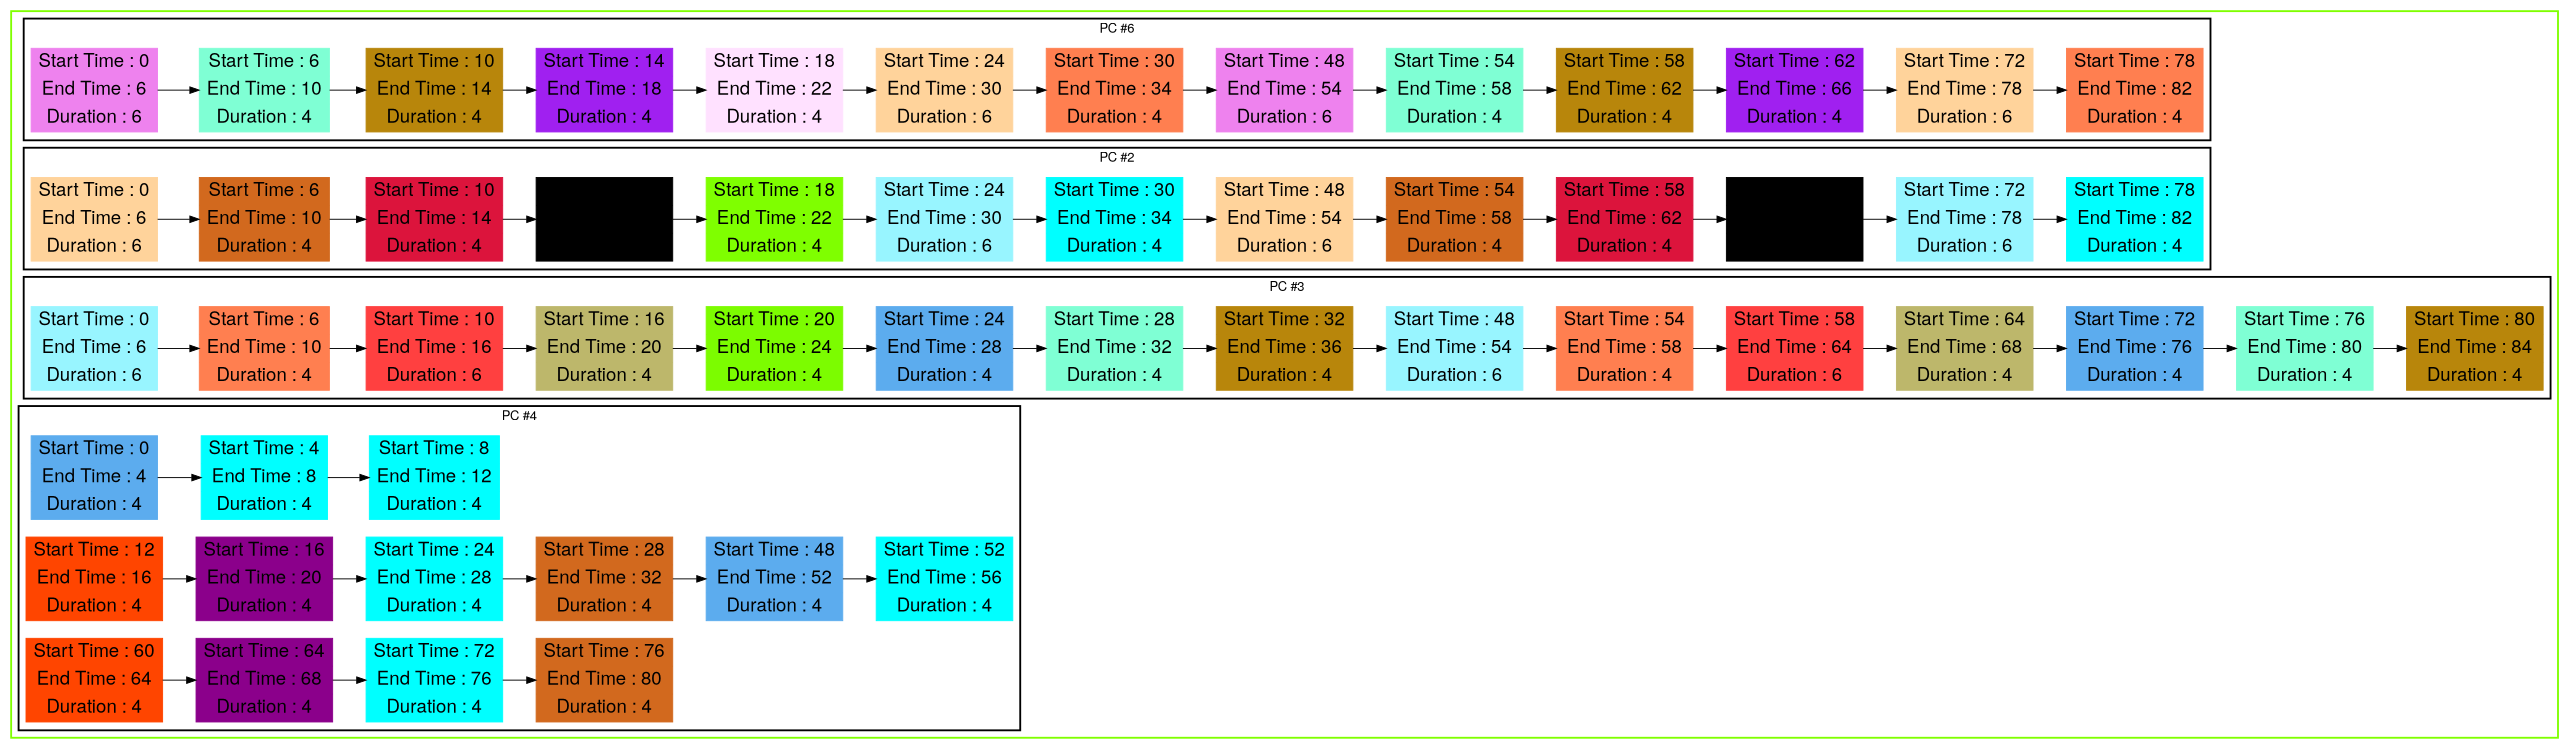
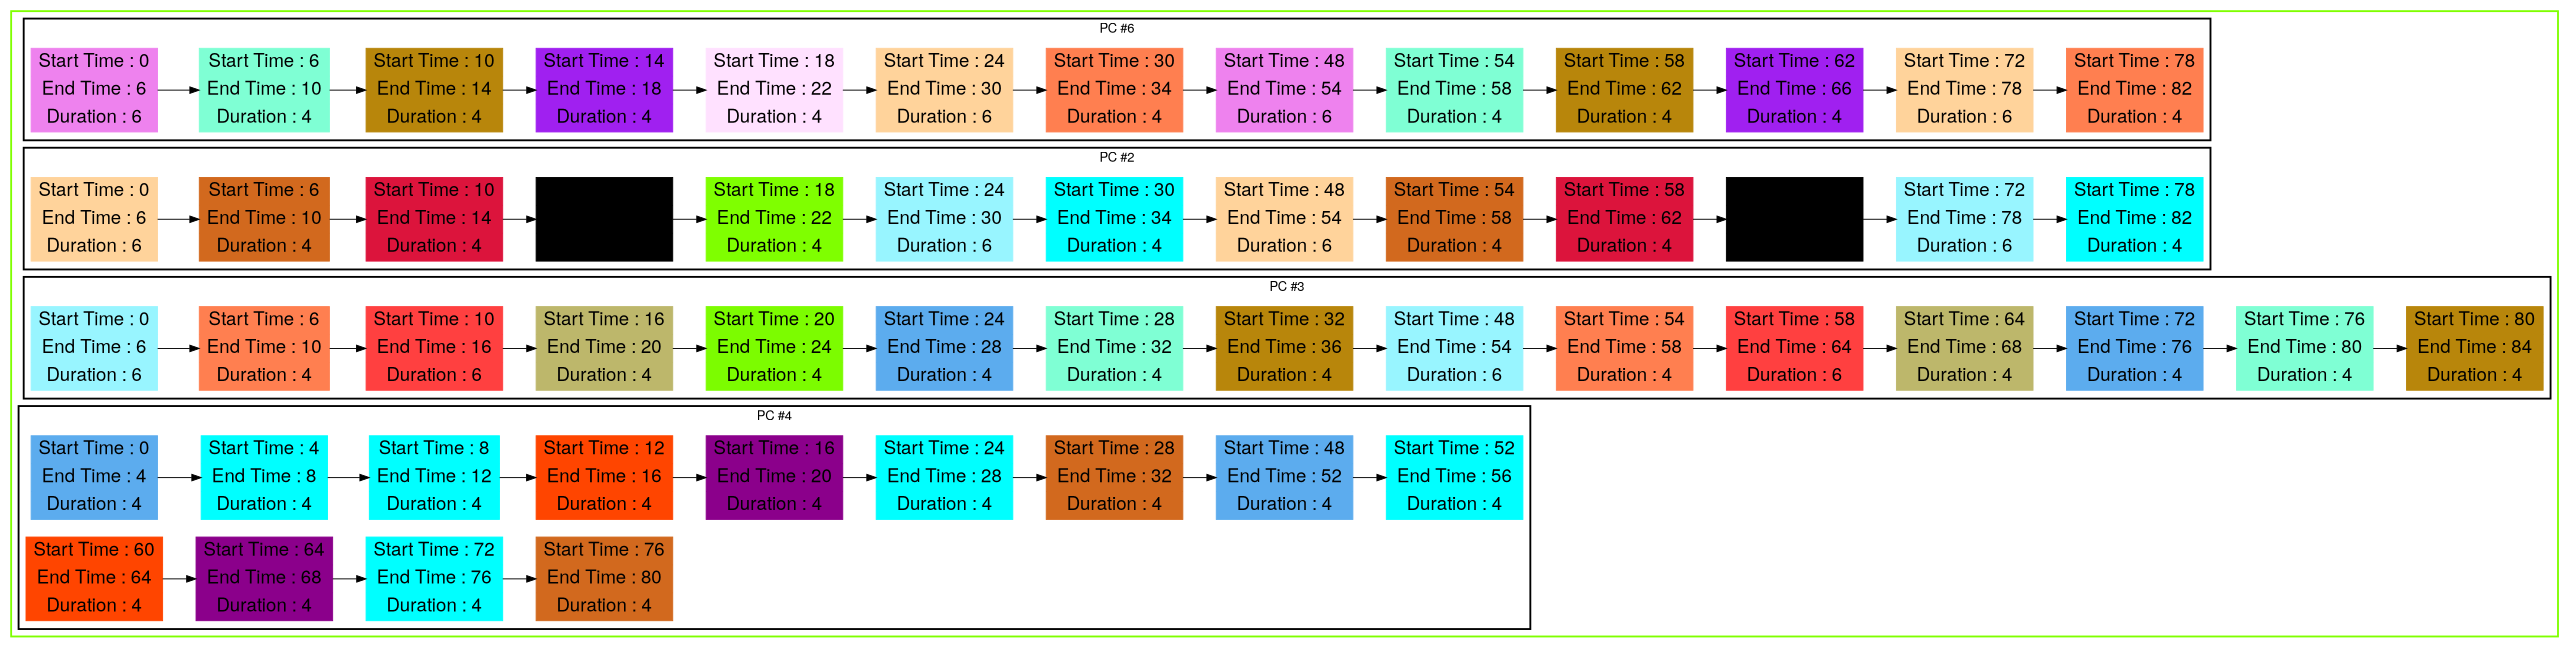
edge "Start Time : 8" -> "Start Time : 12": added
